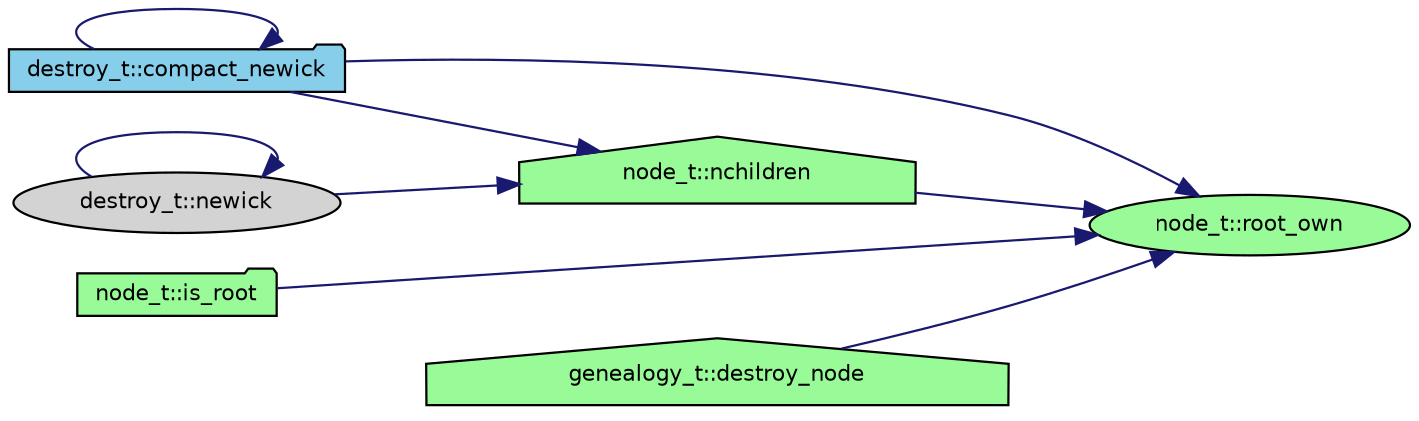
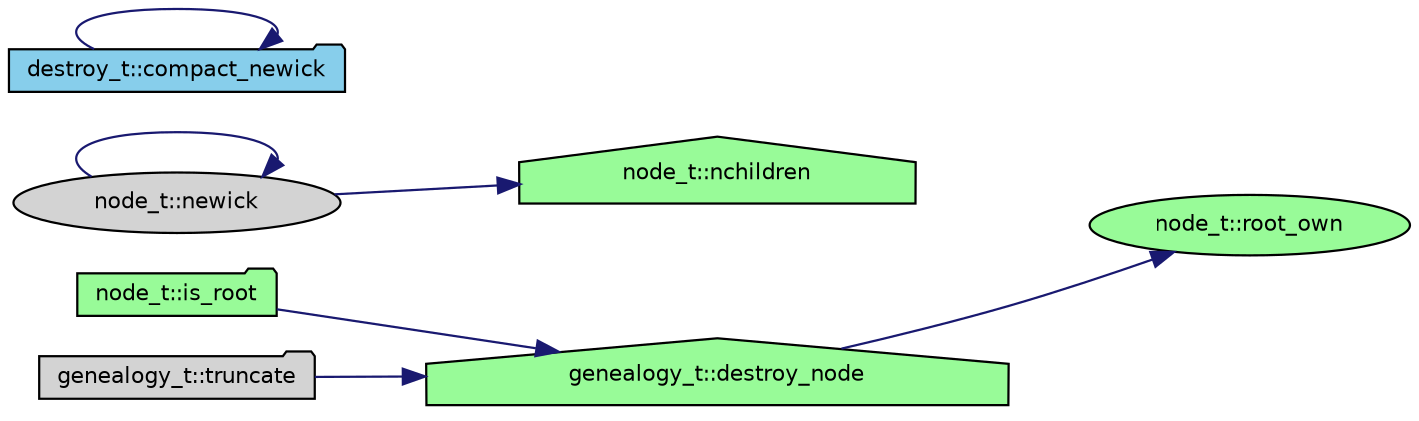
edge "destroy_t::compact_newick" -> "node_t::root_own": removed
edge "destroy_t::compact_newick" -> "node_t::nchildren": removed
edge "node_t::nchildren" -> "node_t::root_own": removed
node "destroy_t::newick": label "destroy_t::newick" -> "node_t::newick"
edge "node_t::is_root" -> "node_t::root_own": now "node_t::is_root" -> "genealogy_t::destroy_node"
node "genealogy_t::truncate": added
